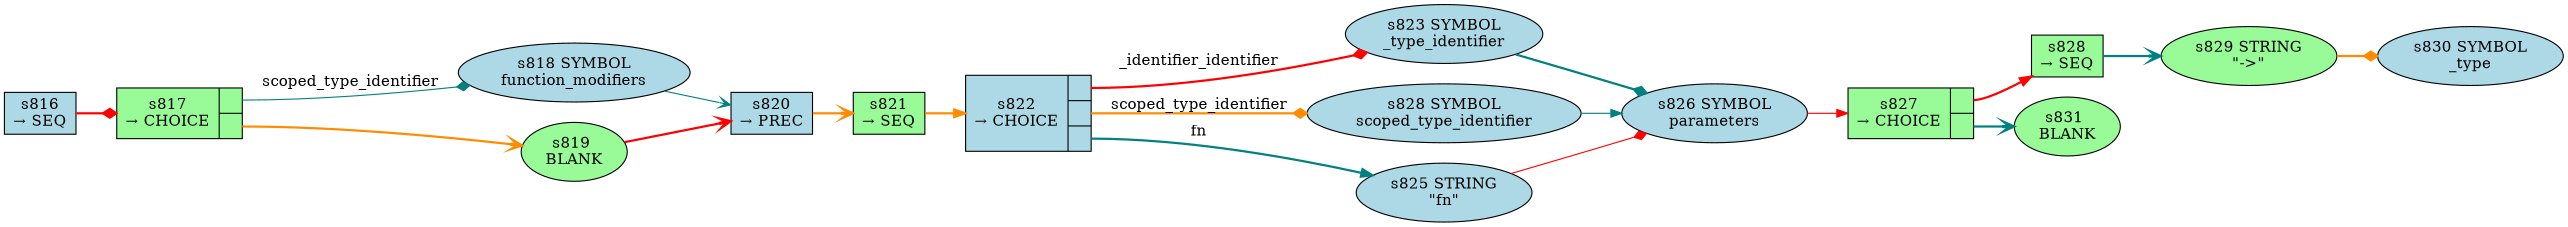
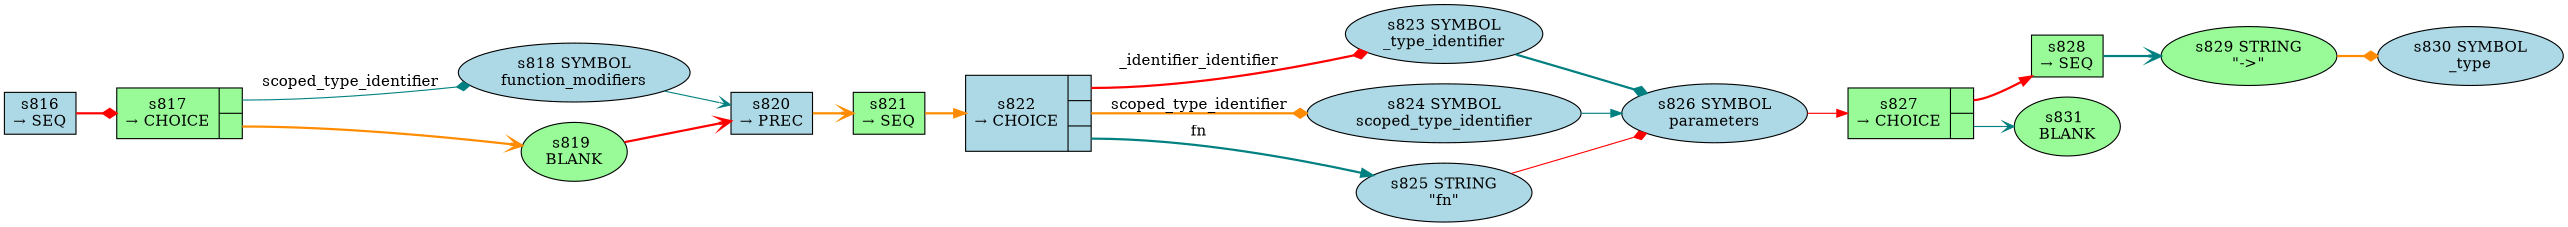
node "s828 SYMBOL scoped_type_identifier": label "s828 SYMBOL scoped_type_identifier" -> "s824 SYMBOL scoped_type_identifier"
edge "s827" -> "s831 BLANK": style bold -> solid
